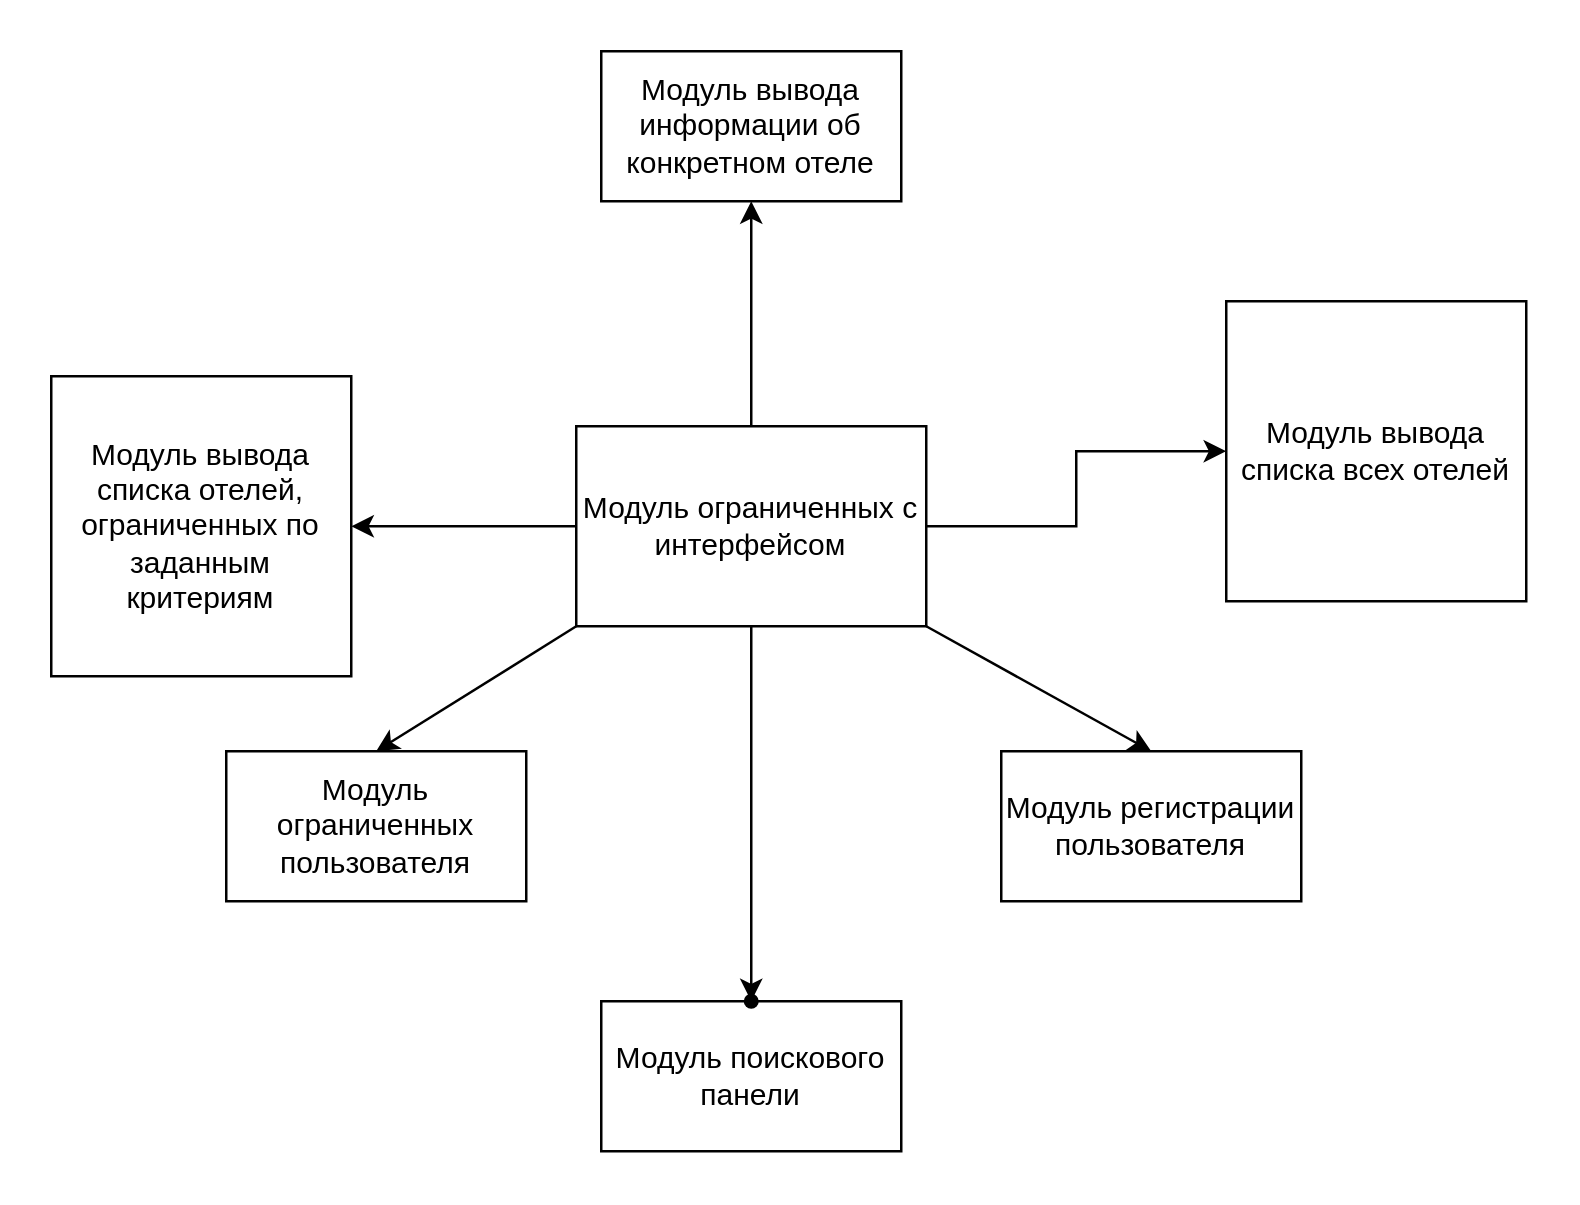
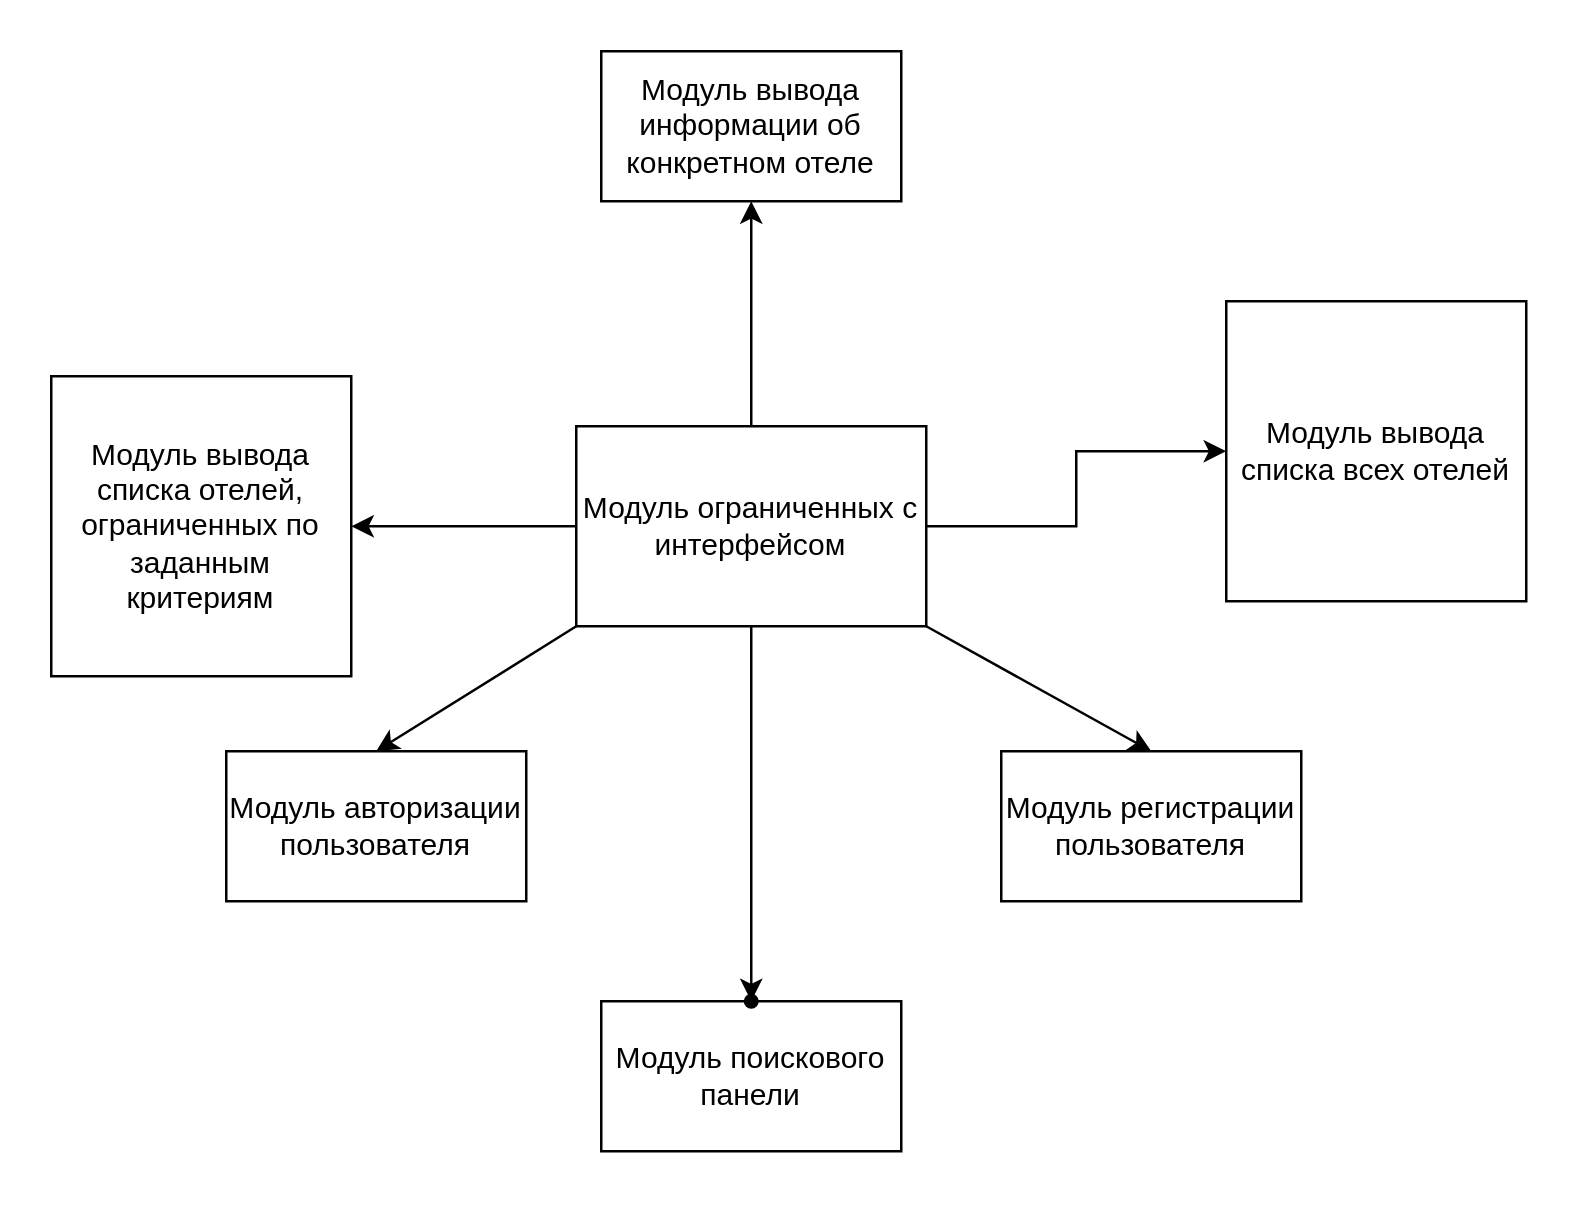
node "Модуль ограниченных пользователя": label "Модуль ограниченных пользователя" -> "Модуль авторизации пользователя"
